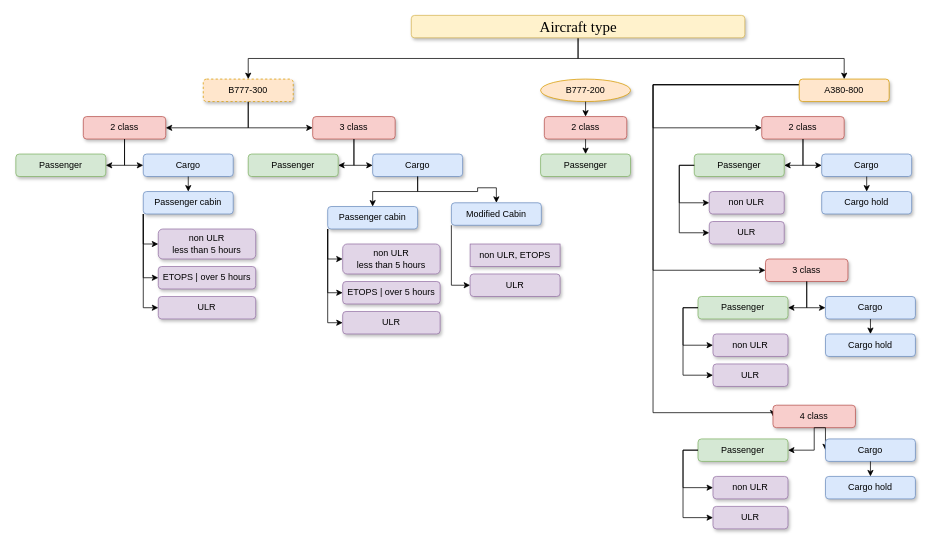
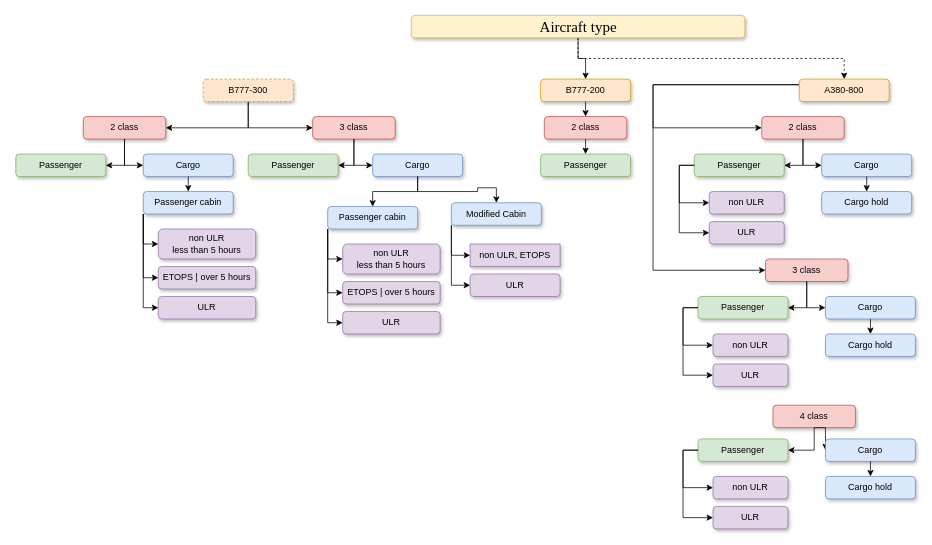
edge "Aircraft type" -> "B777-300": removed
edge "Aircraft type" -> "A380-800": style solid -> dashed
edge "Aircraft type" -> "B777-200": added
node "B777-200": shape ellipse -> rounded rectangle
edge "Modified Cabin" -> "non ULR, ETOPS": added
edge "A380-800" -> "4 class": removed
